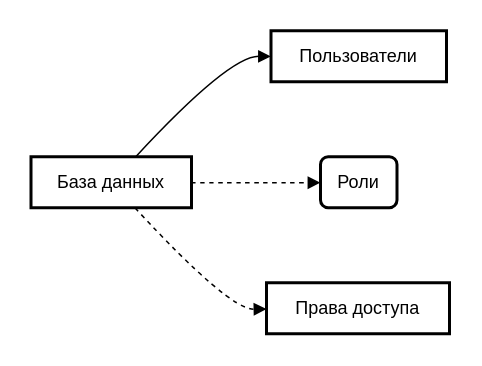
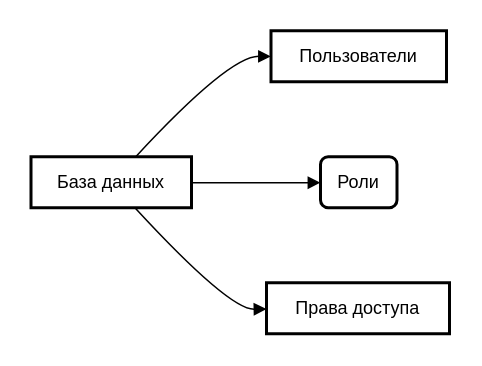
edge "База данных" -> "Роли": style dashed -> solid
edge "База данных" -> "Права доступа": style dashed -> solid
